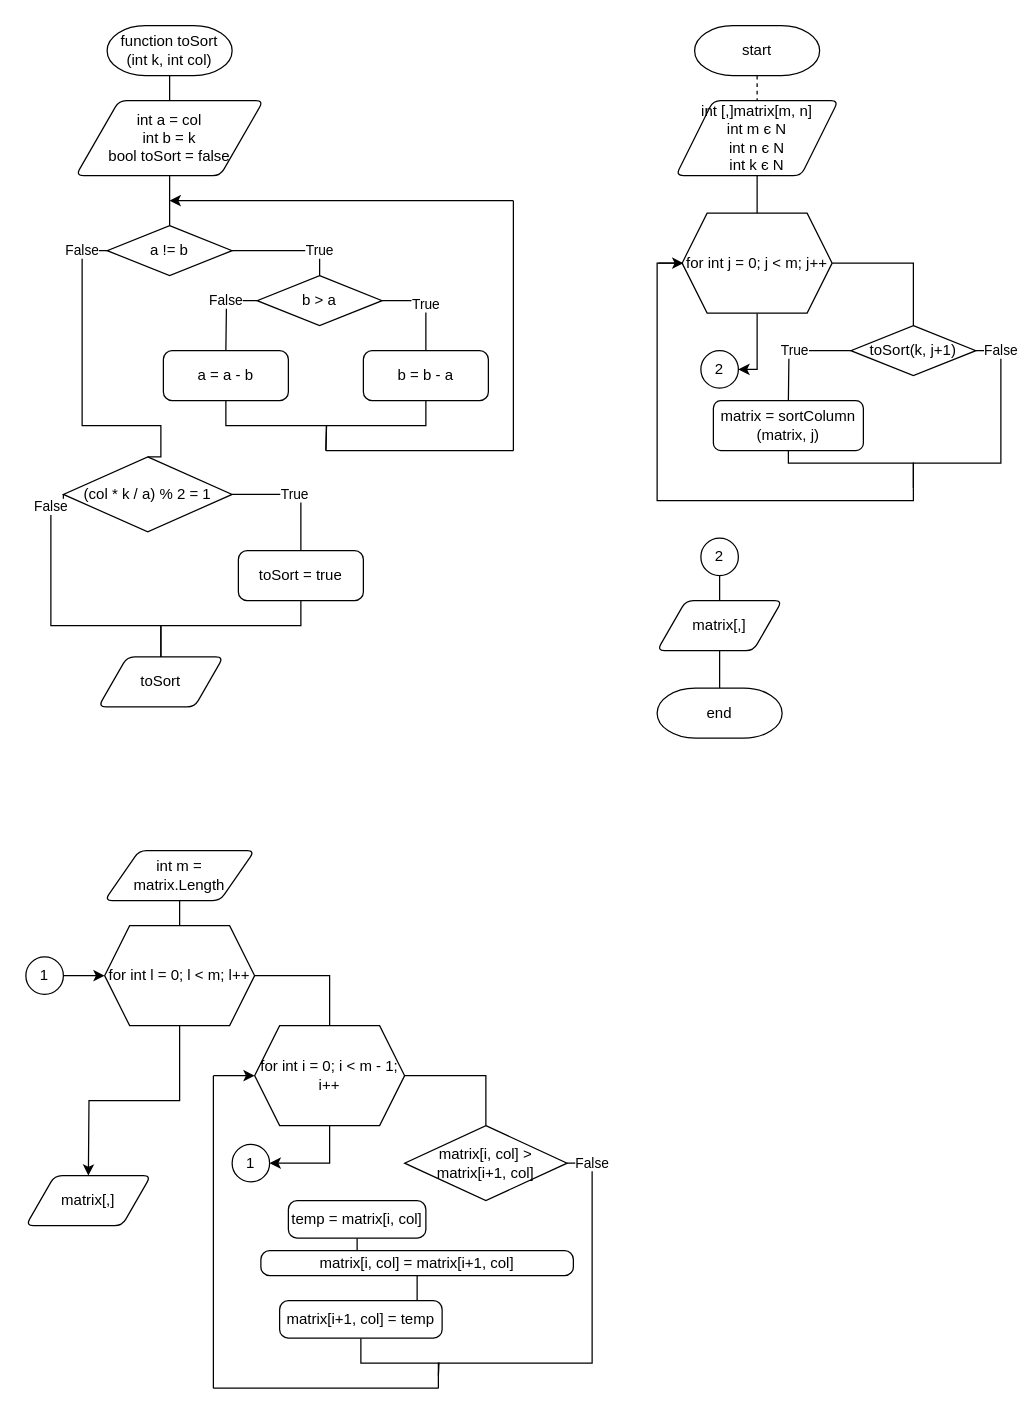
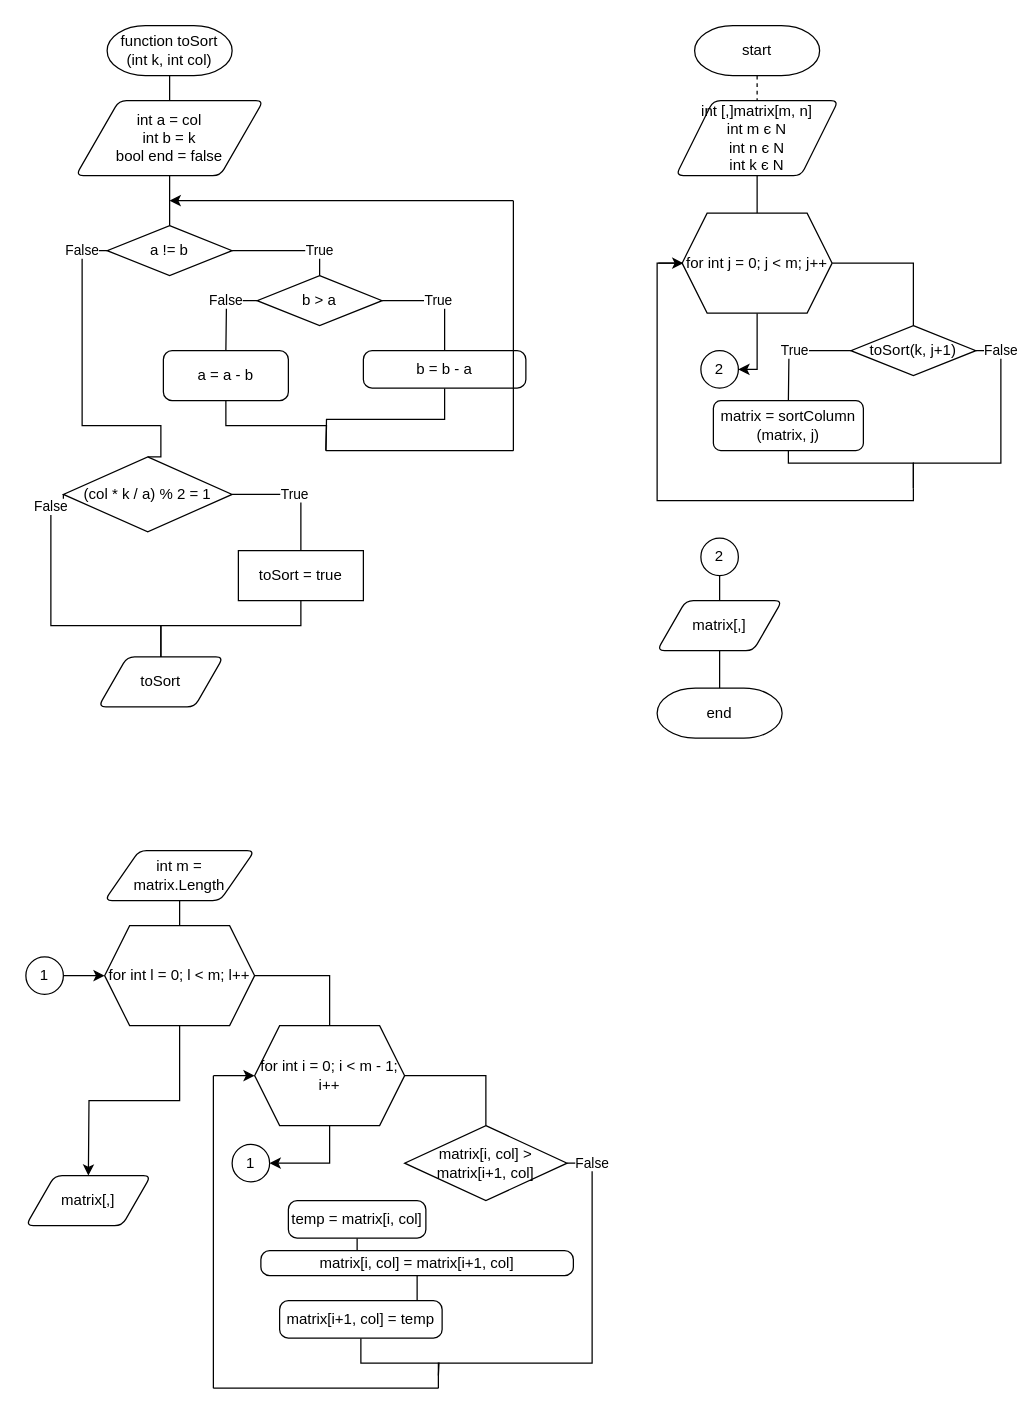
node "int a = col int b = k bool toSort = false": label "int a = col int b = k bool toSort = false" -> "int a = col int b = k bool end = false"
node "b = b - a": size 125x50 -> 163x38
node "toSort = true": shape rounded rectangle -> rectangle
